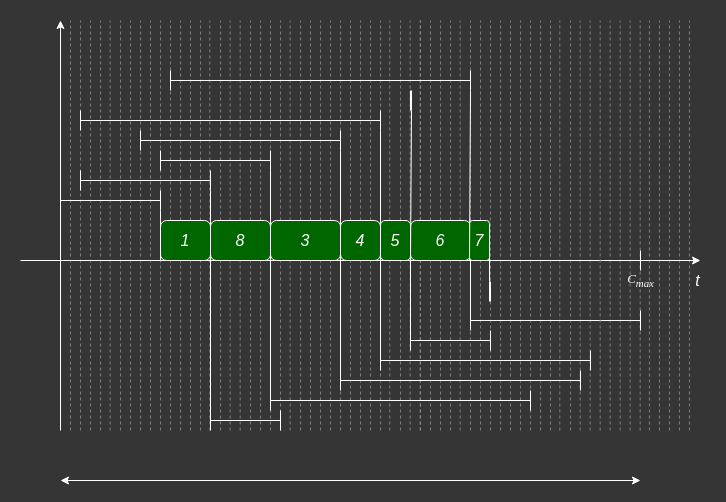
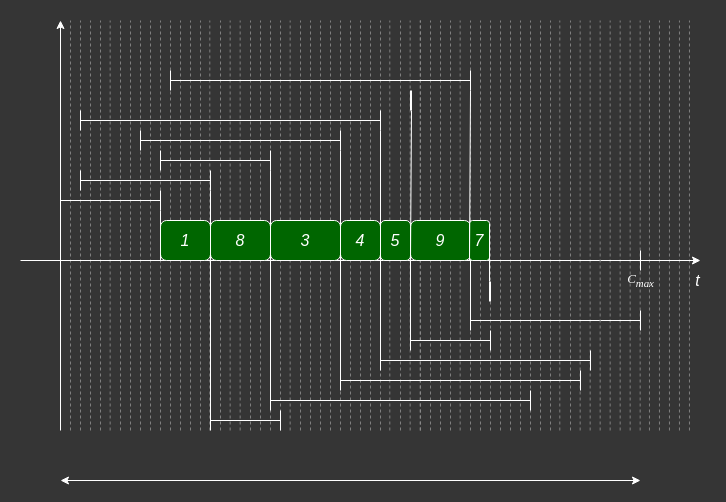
node "6": label "6" -> "9"
